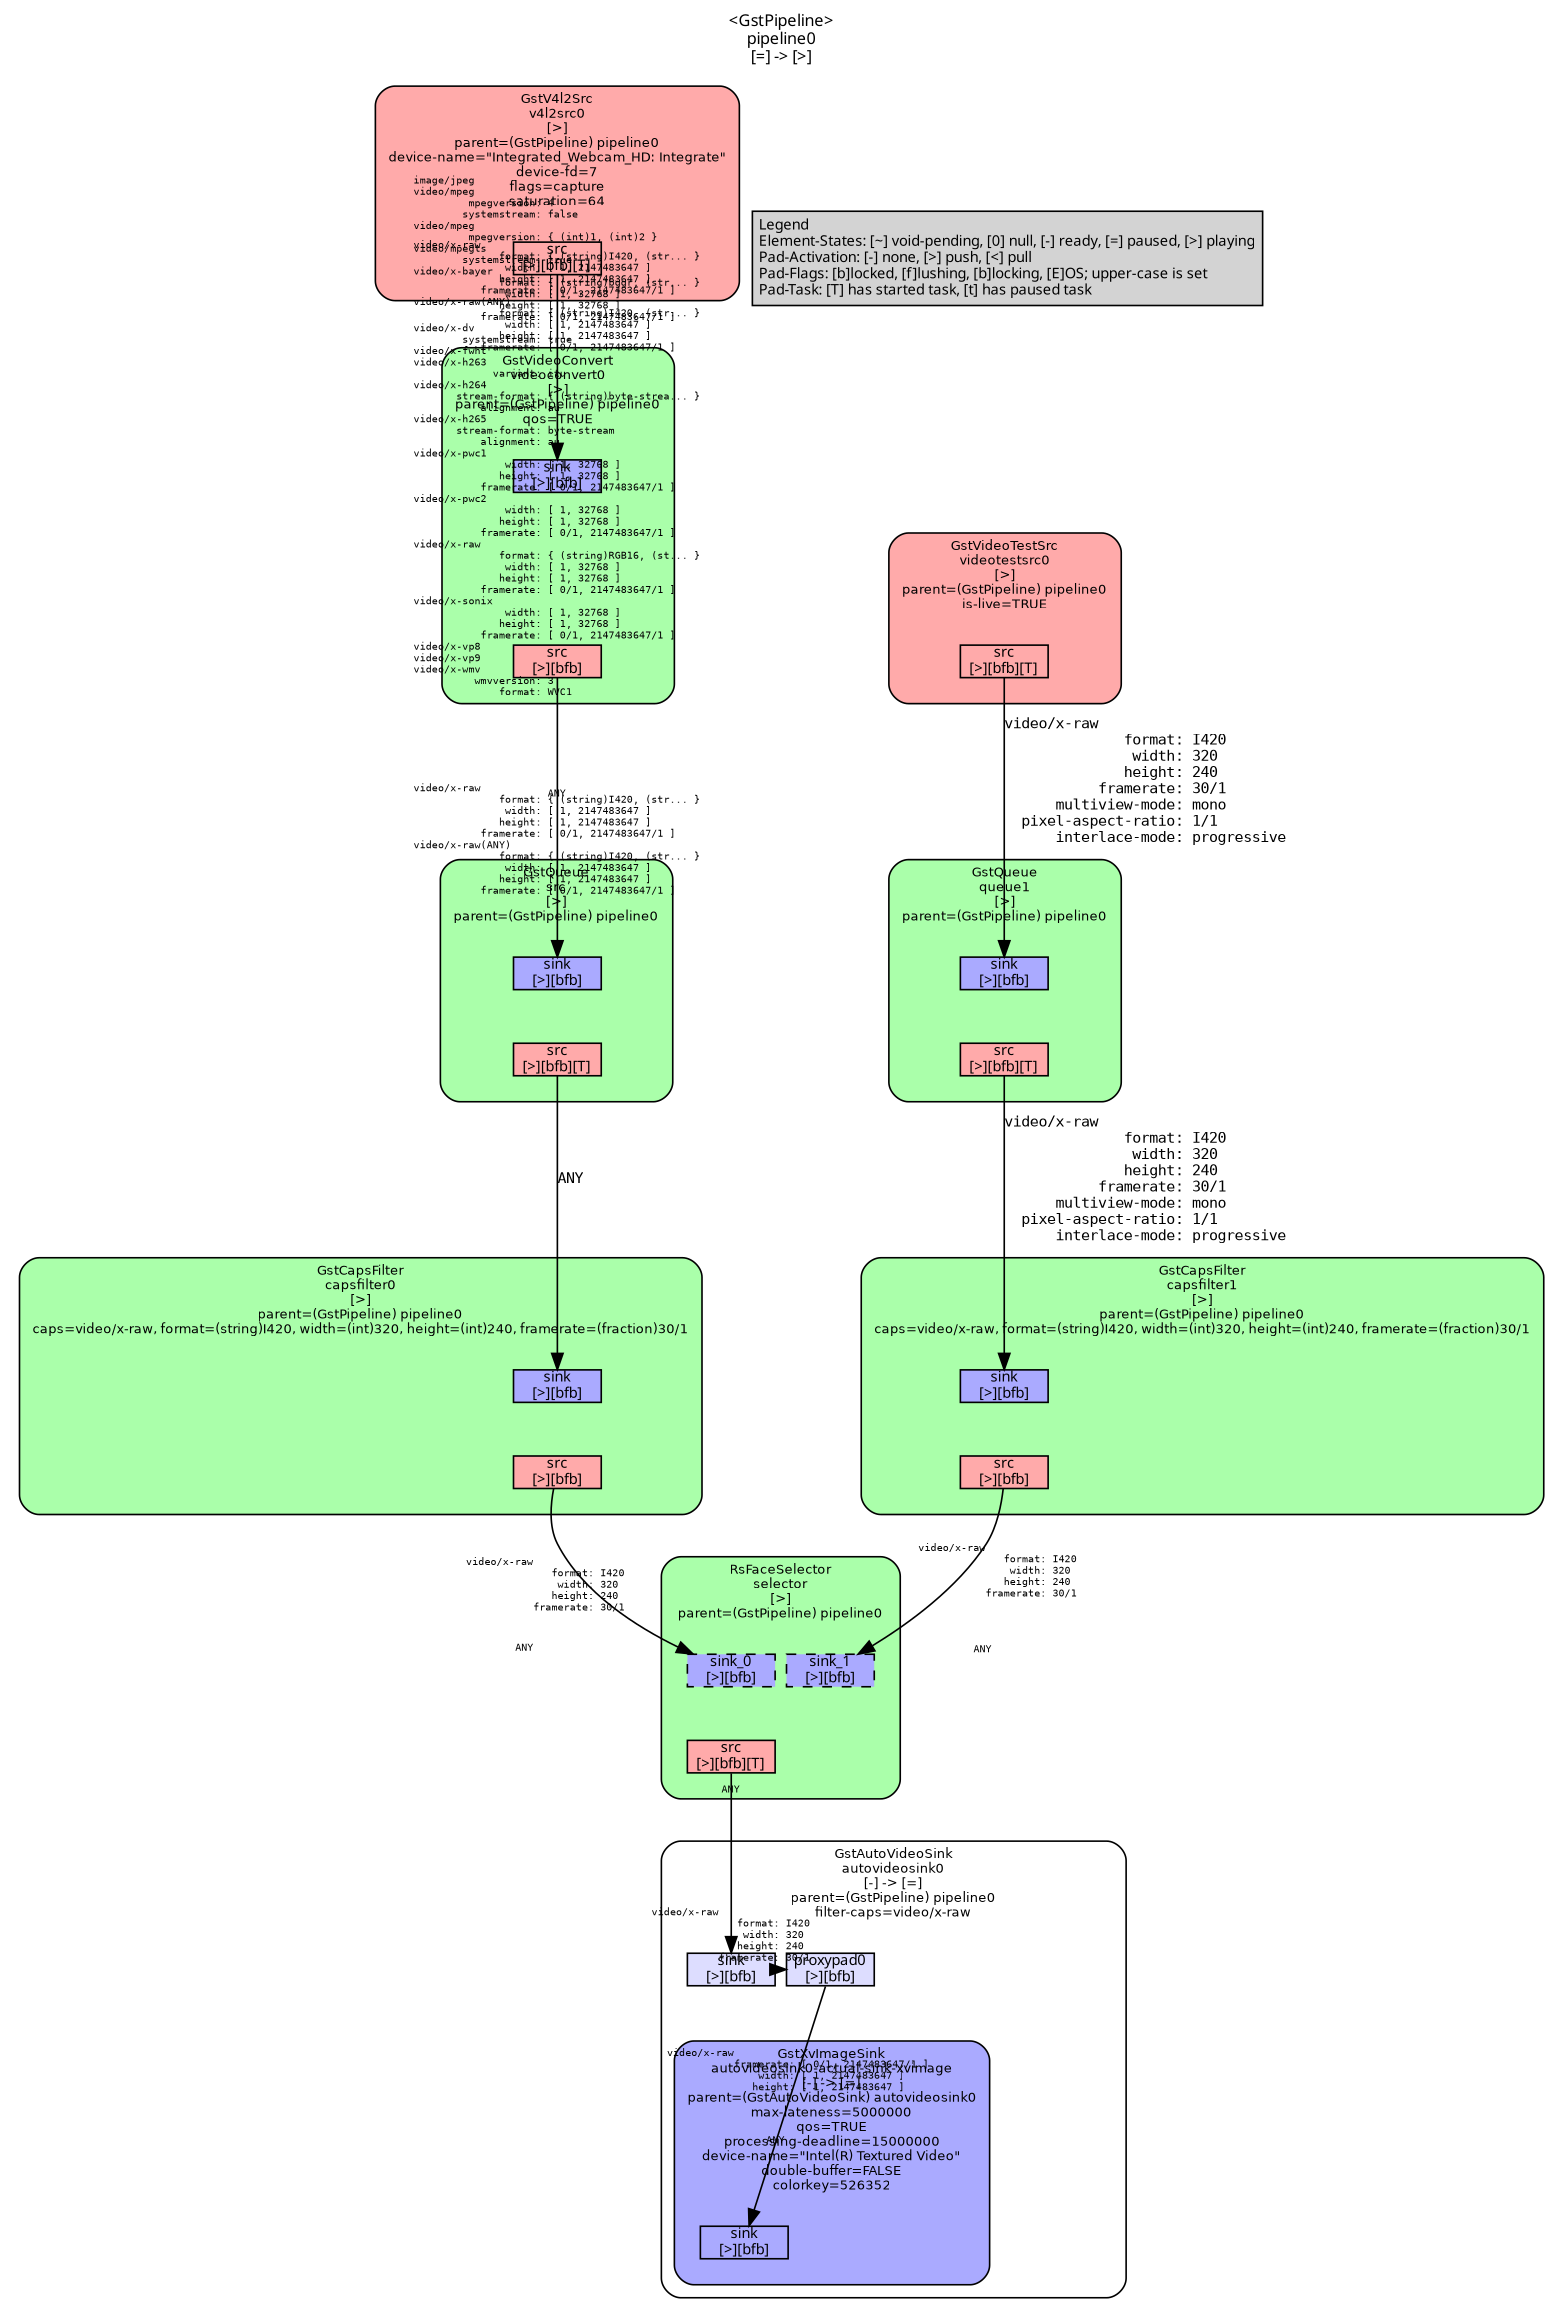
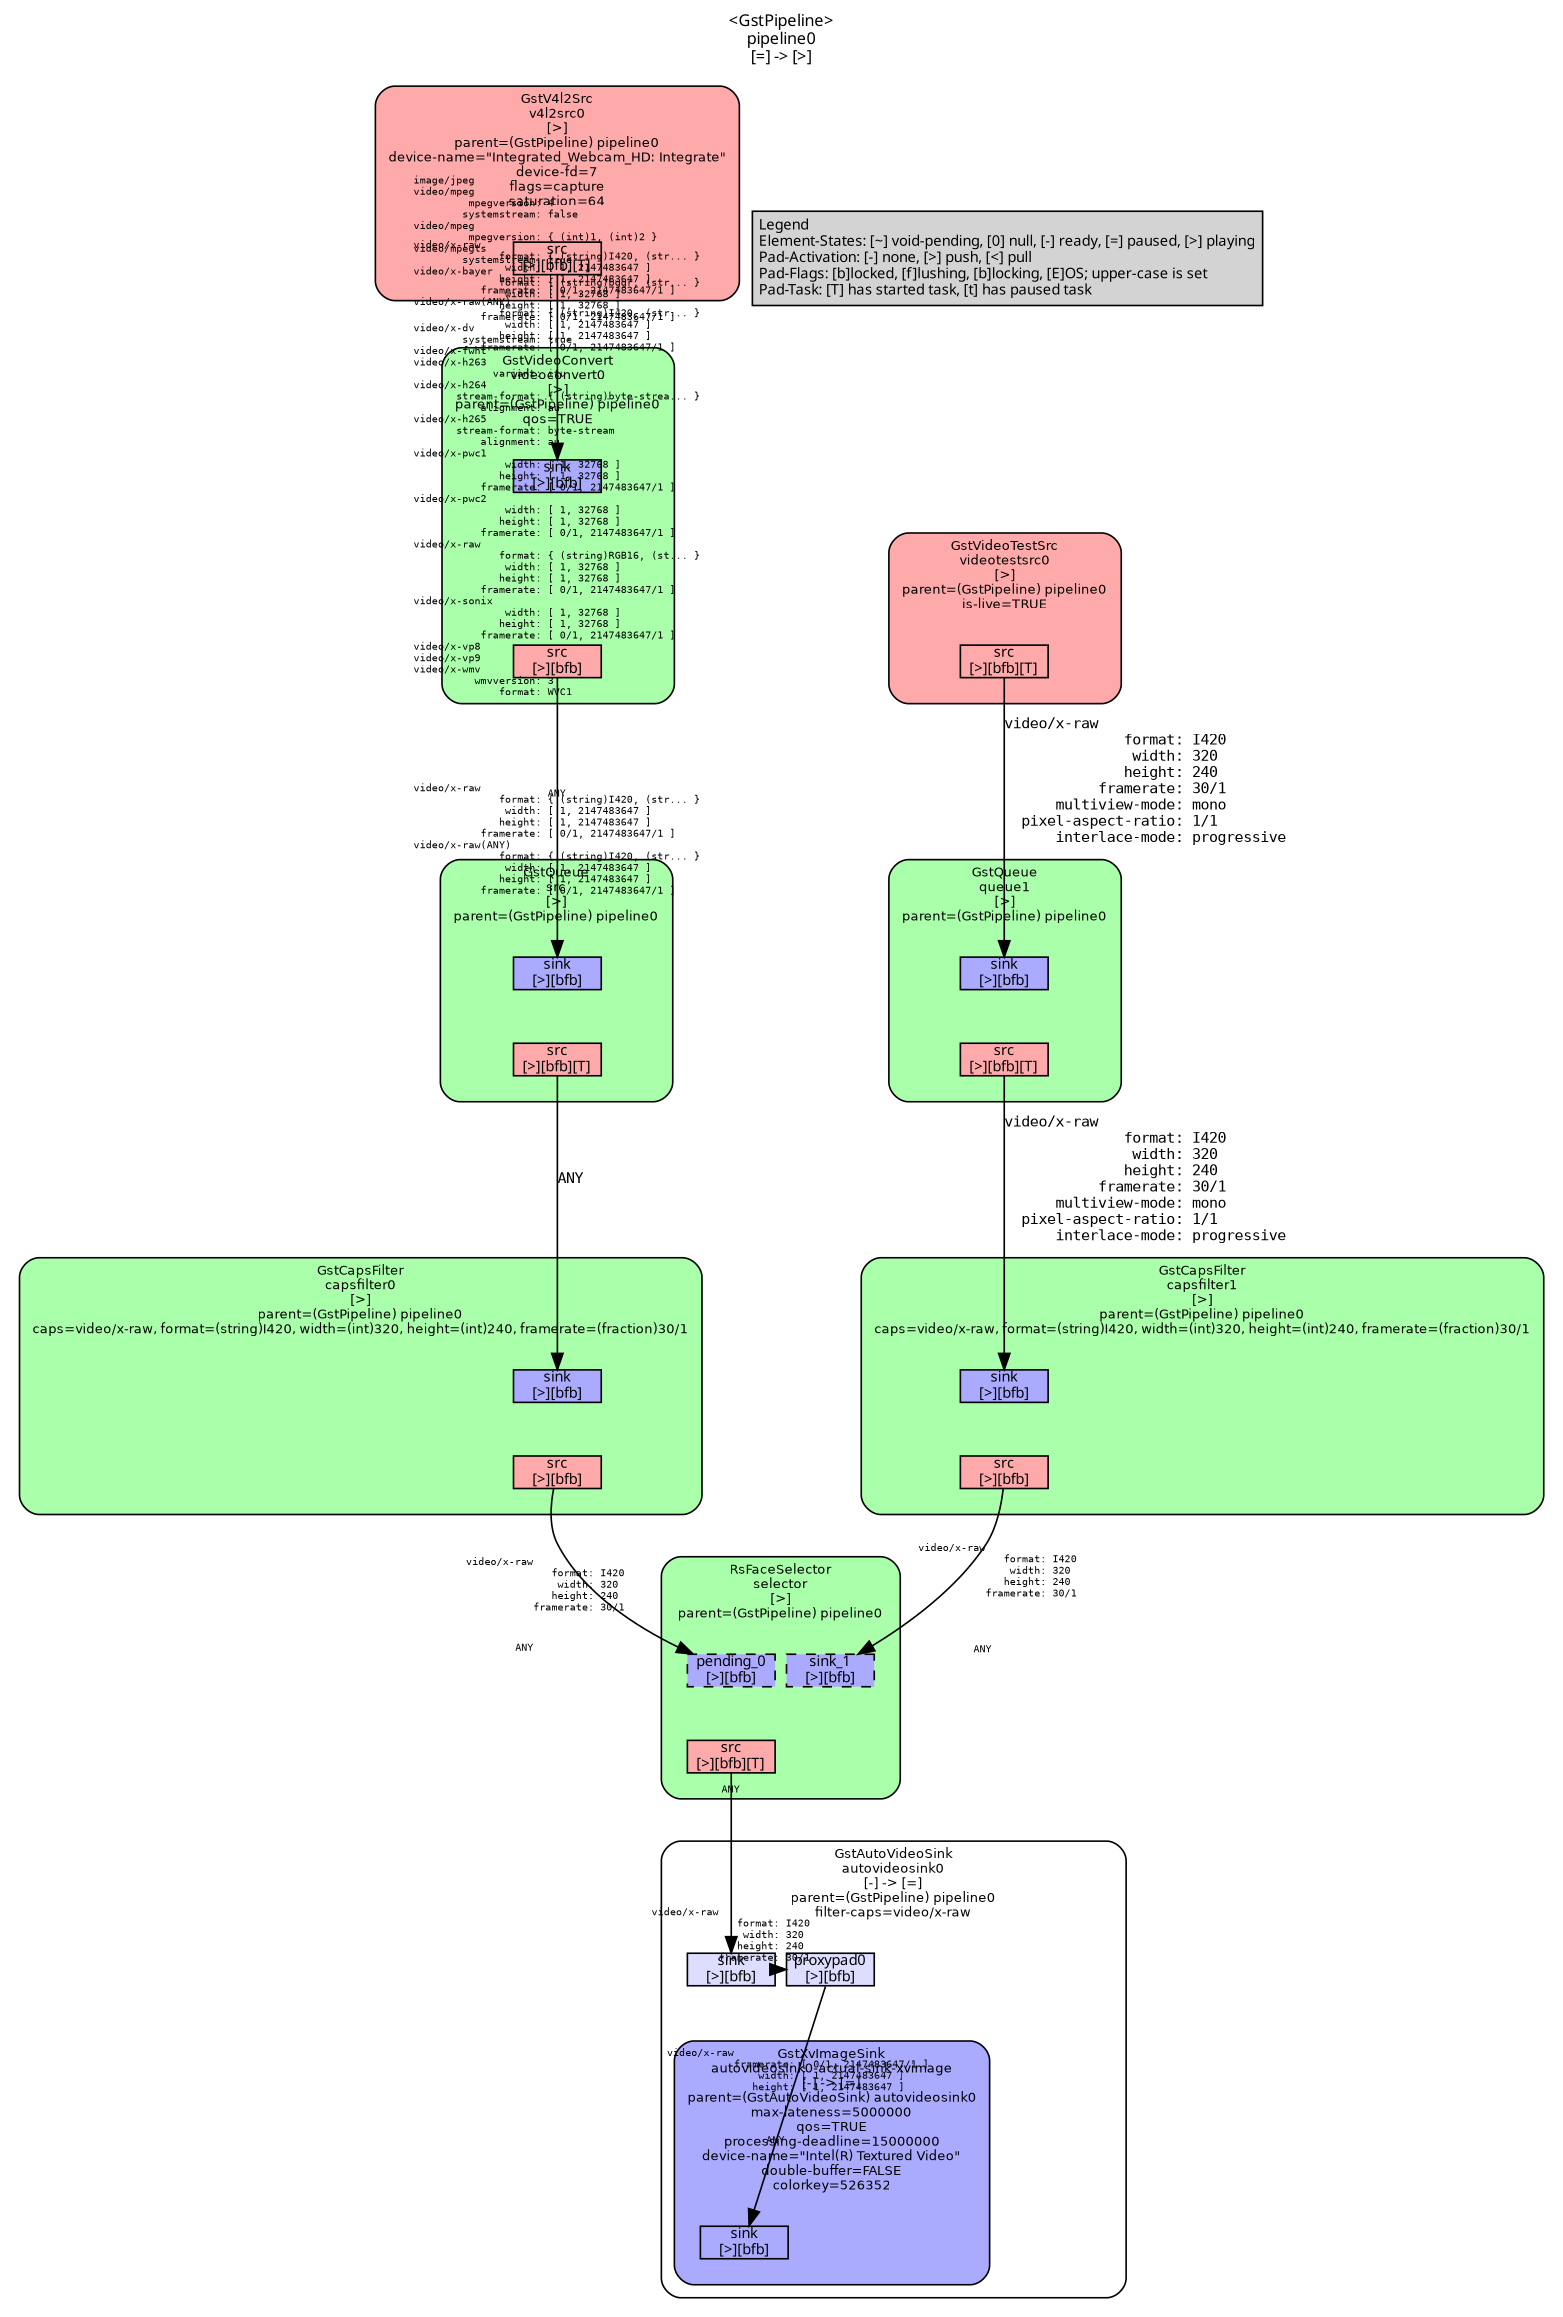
node "sink_0 [>][bfb]": label "sink_0 [>][bfb]" -> "pending_0 [>][bfb]"
